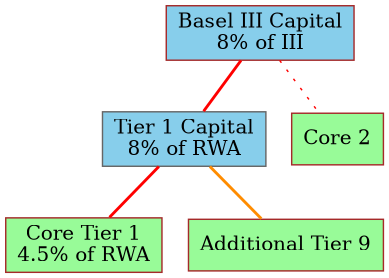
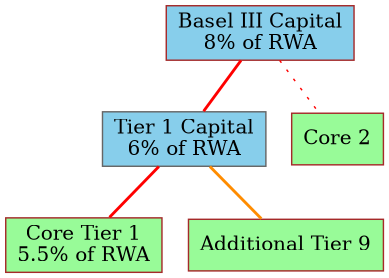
node "Basel III Capital 8% of III": label "Basel III Capital 8% of III" -> "Basel III Capital 8% of RWA"
node "Tier 1 Capital 8% of RWA": label "Tier 1 Capital 8% of RWA" -> "Tier 1 Capital 6% of RWA"
node "Core Tier 1 4.5% of RWA": label "Core Tier 1 4.5% of RWA" -> "Core Tier 1 5.5% of RWA"
